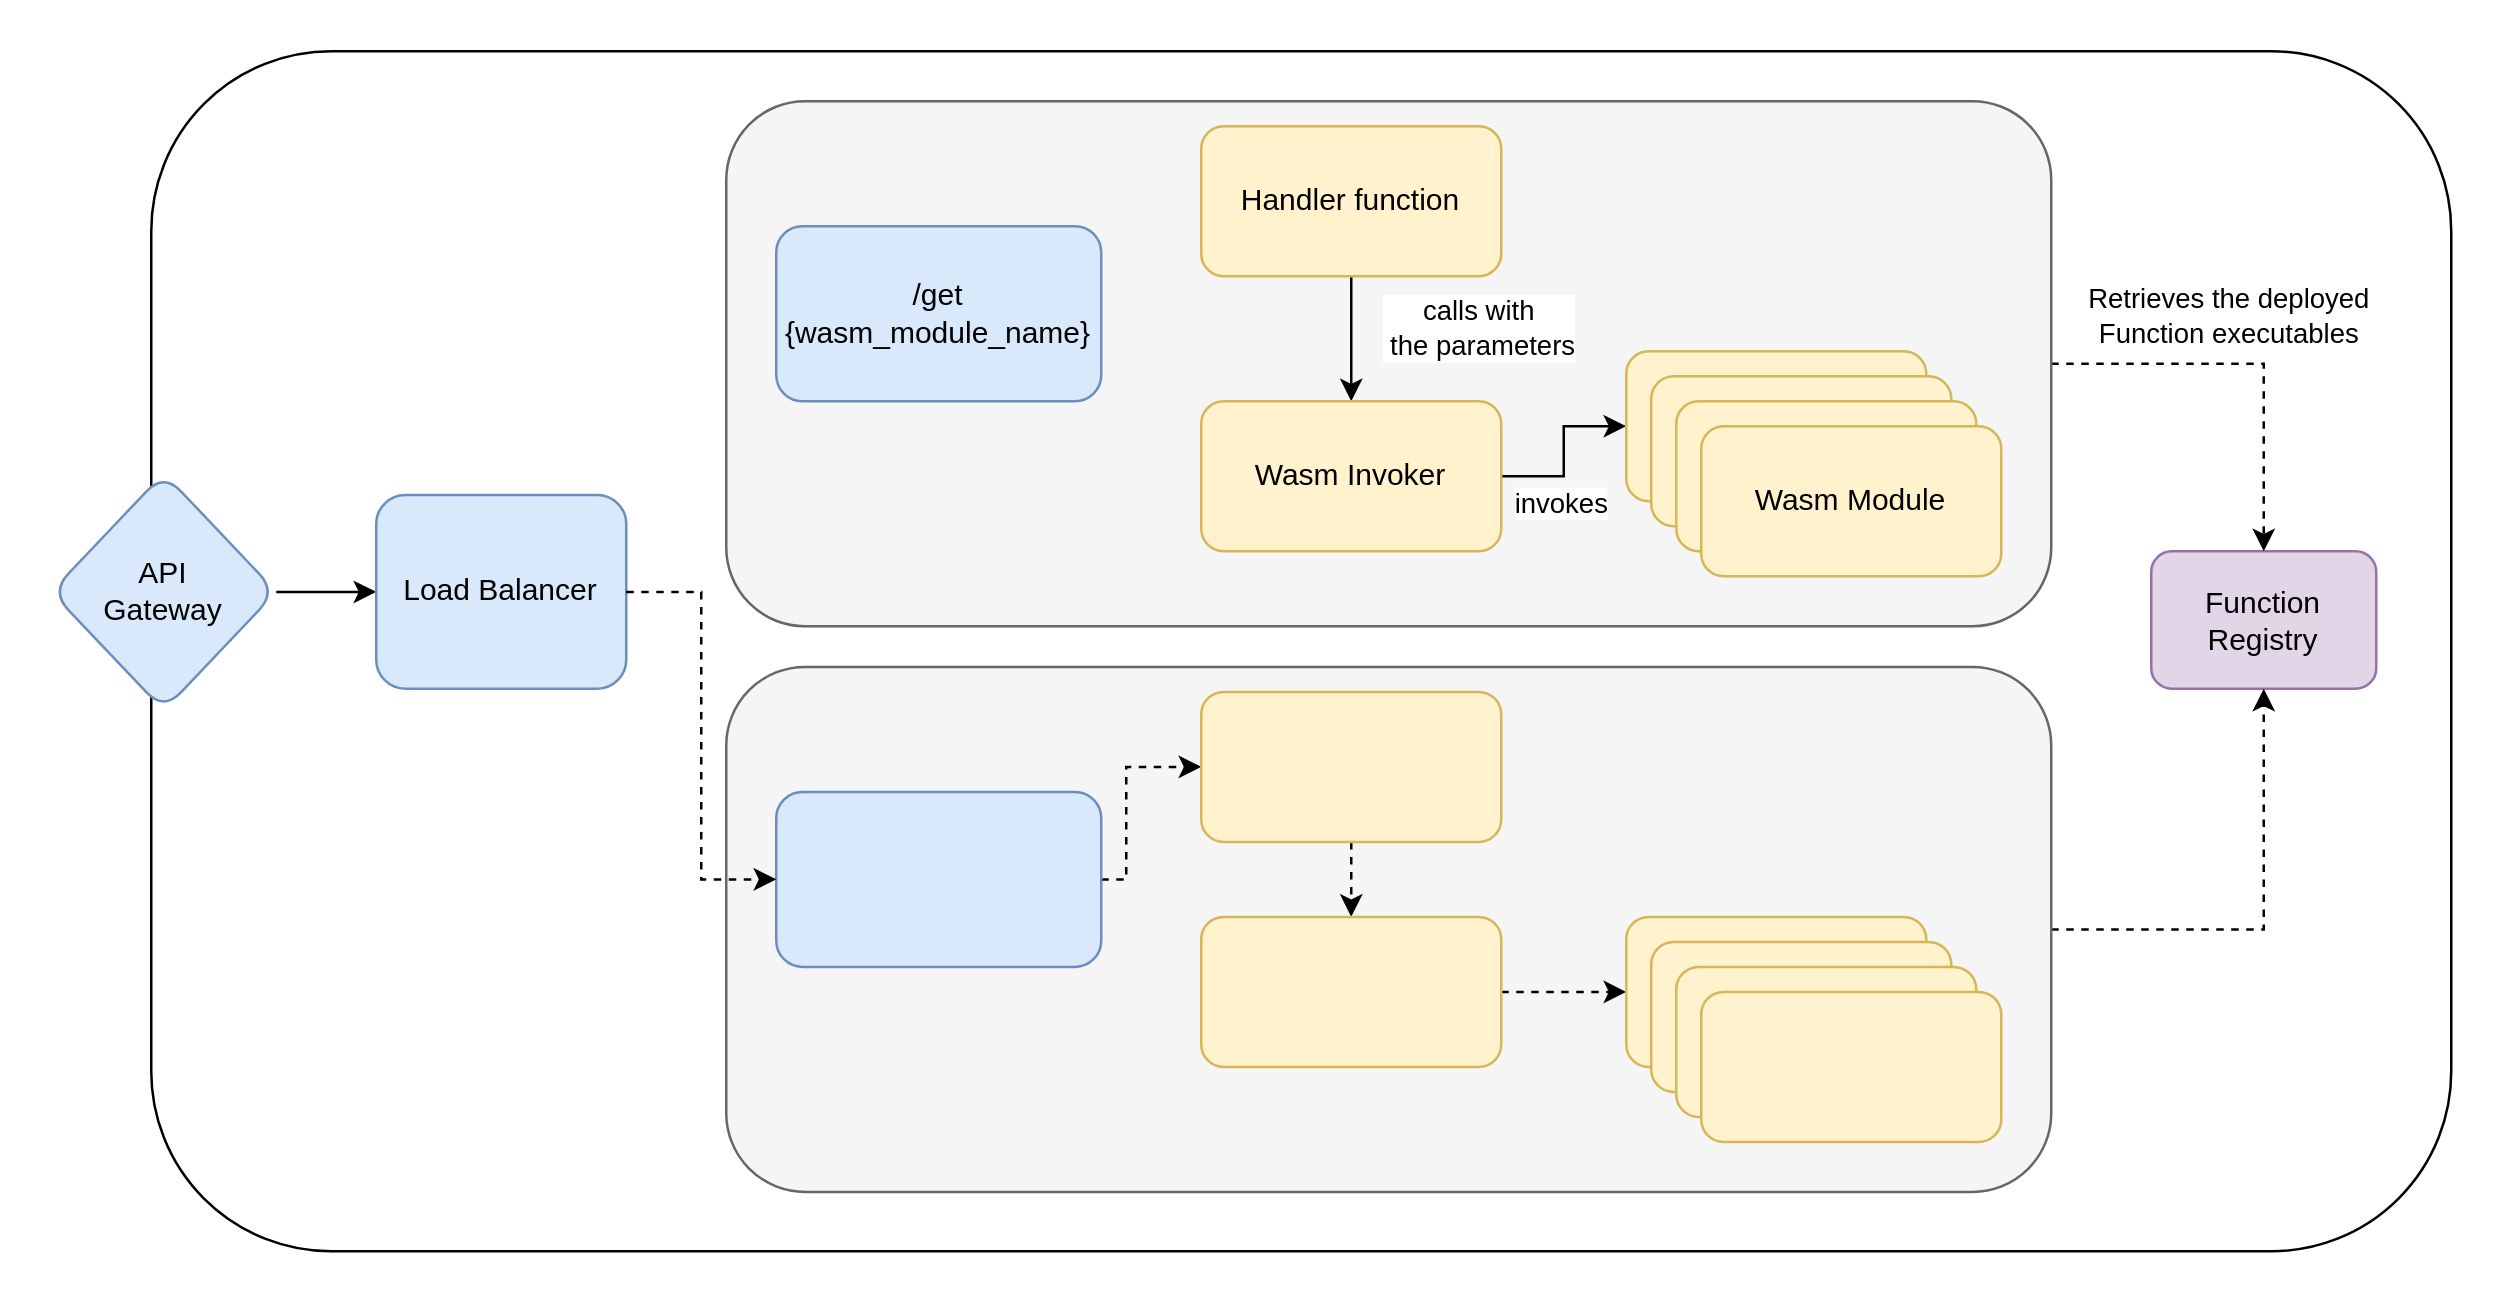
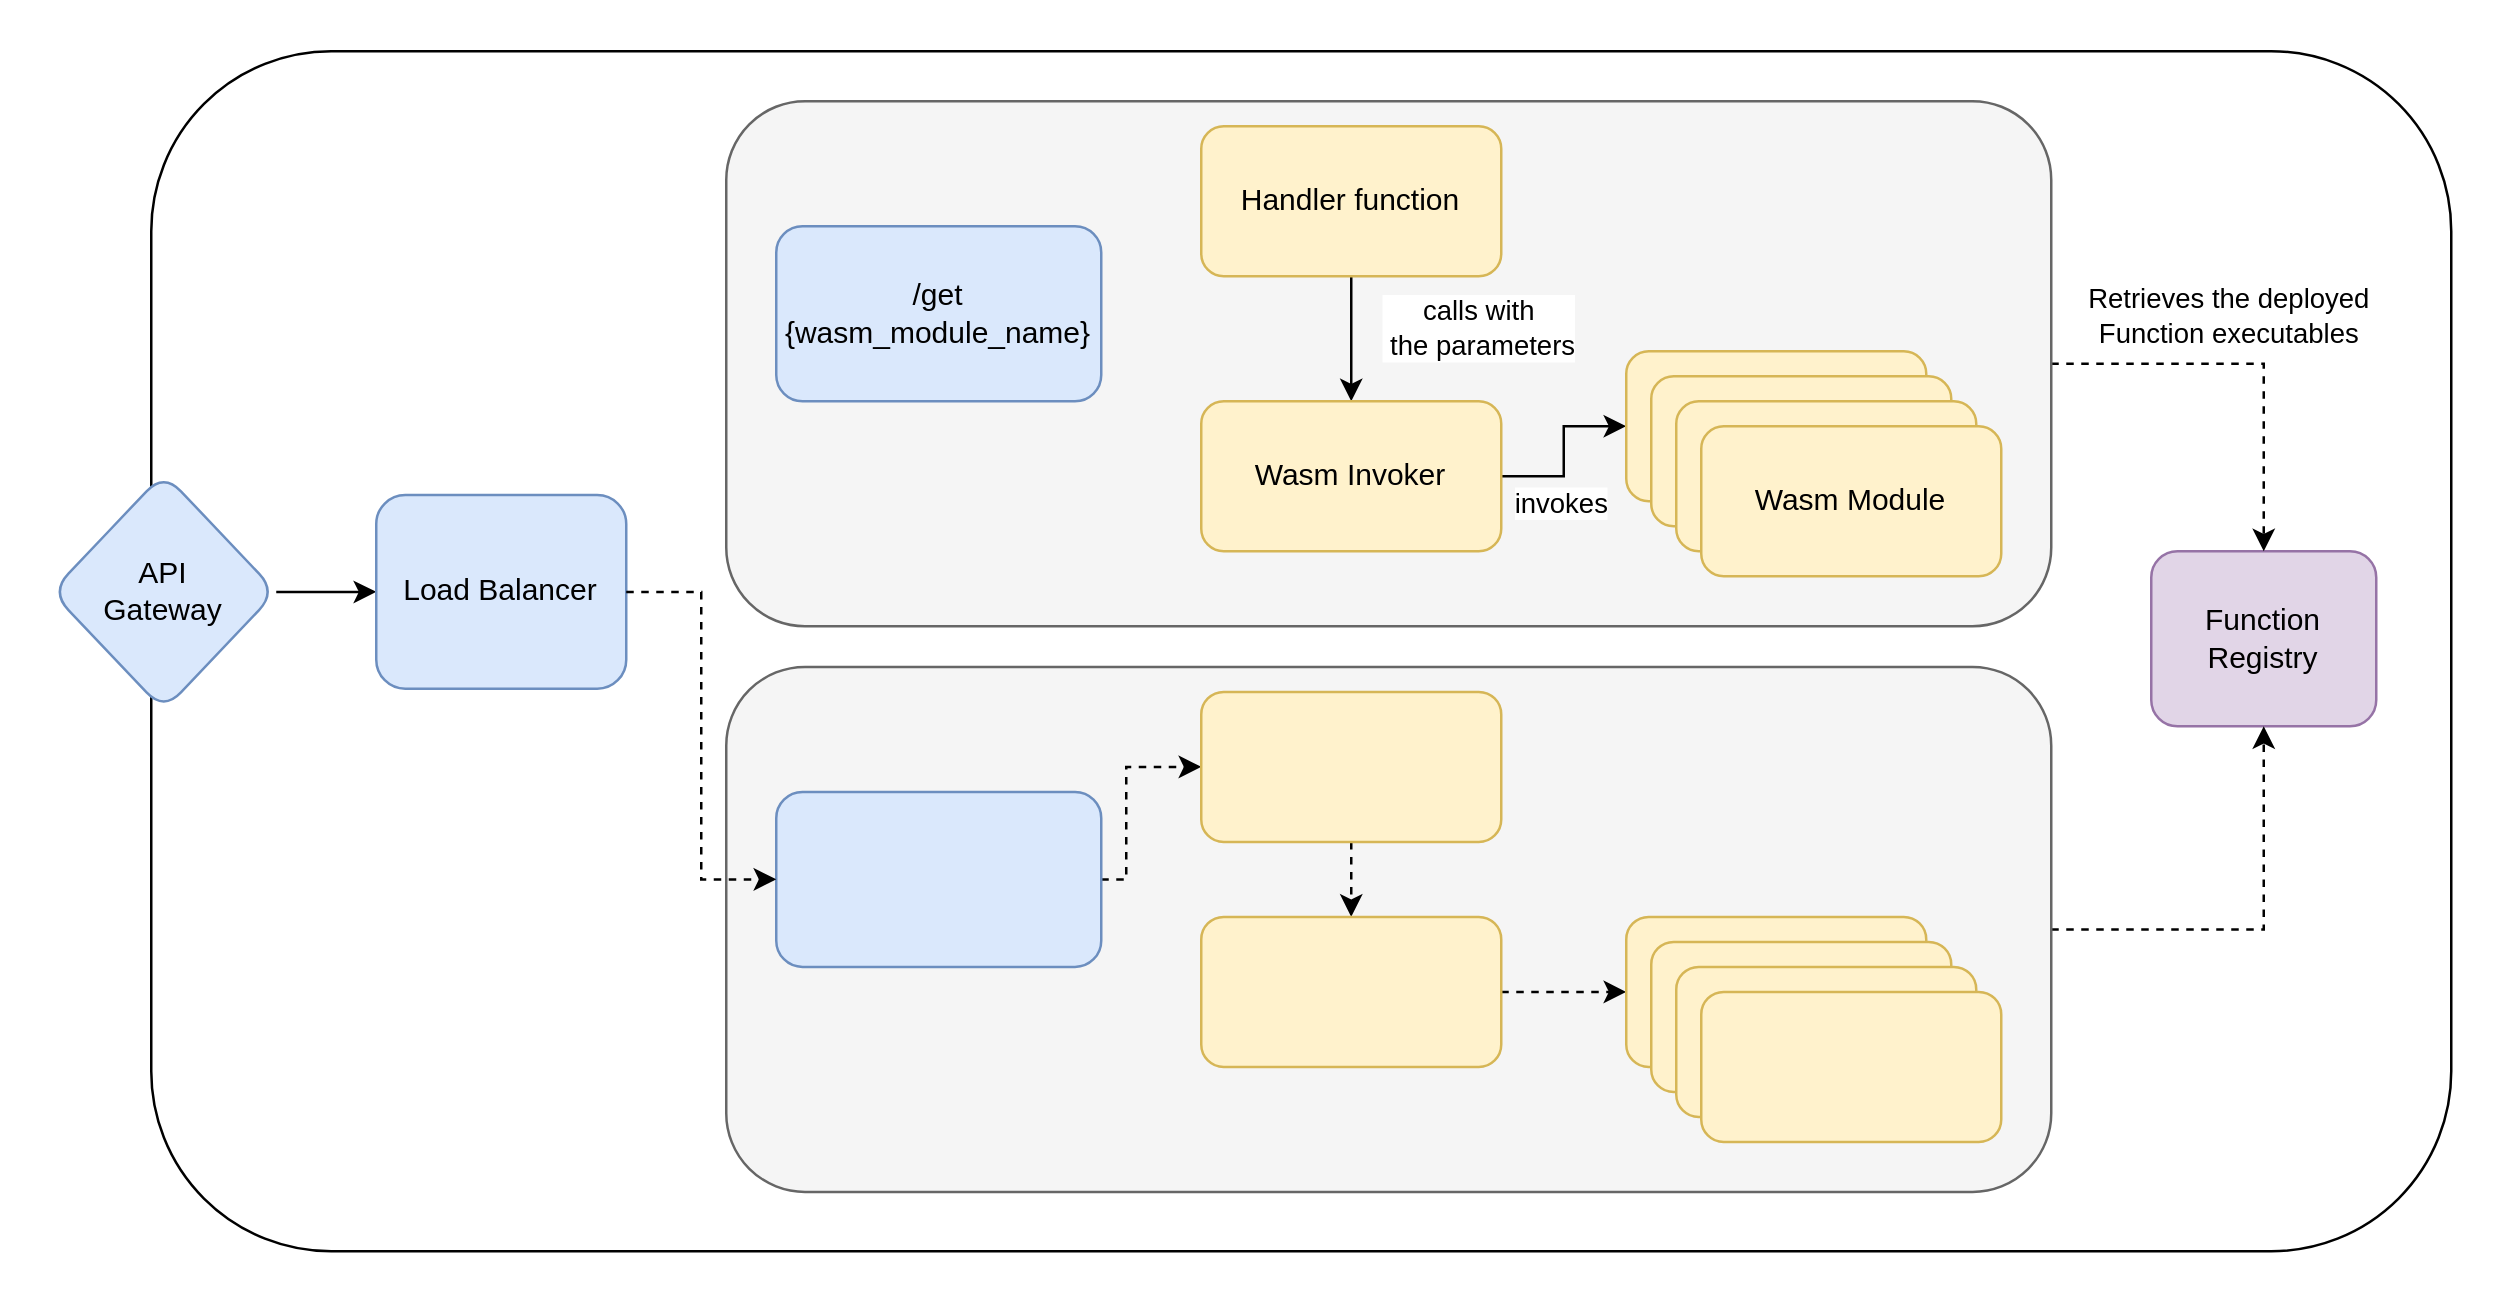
node "Function Registry": size 225x138 -> 225x175
